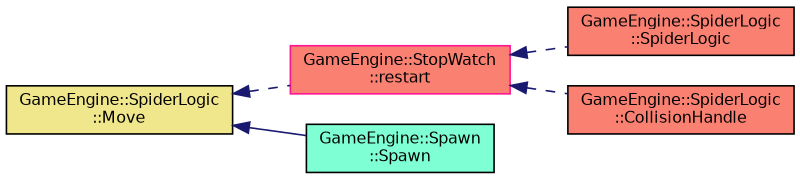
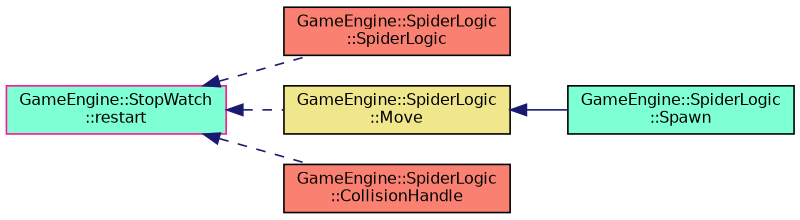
node "GameEngine::StopWatch ::restart": fillcolor salmon -> aquamarine
edge "GameEngine::StopWatch ::restart" -> "GameEngine::SpiderLogic ::Move": reversed
node "GameEngine::Spawn ::Spawn": label "GameEngine::Spawn ::Spawn" -> "GameEngine::SpiderLogic ::Spawn"
